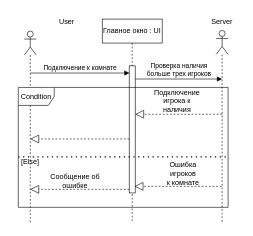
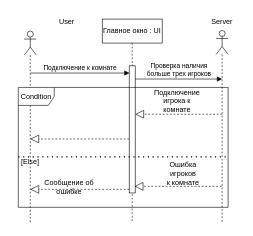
node "Подключение игрока к наличия": label "Подключение игрока к наличия" -> "Подключение игрока к комнате"
node "Сообщение об ошибке": moved (75, 181) -> (69, 187)
